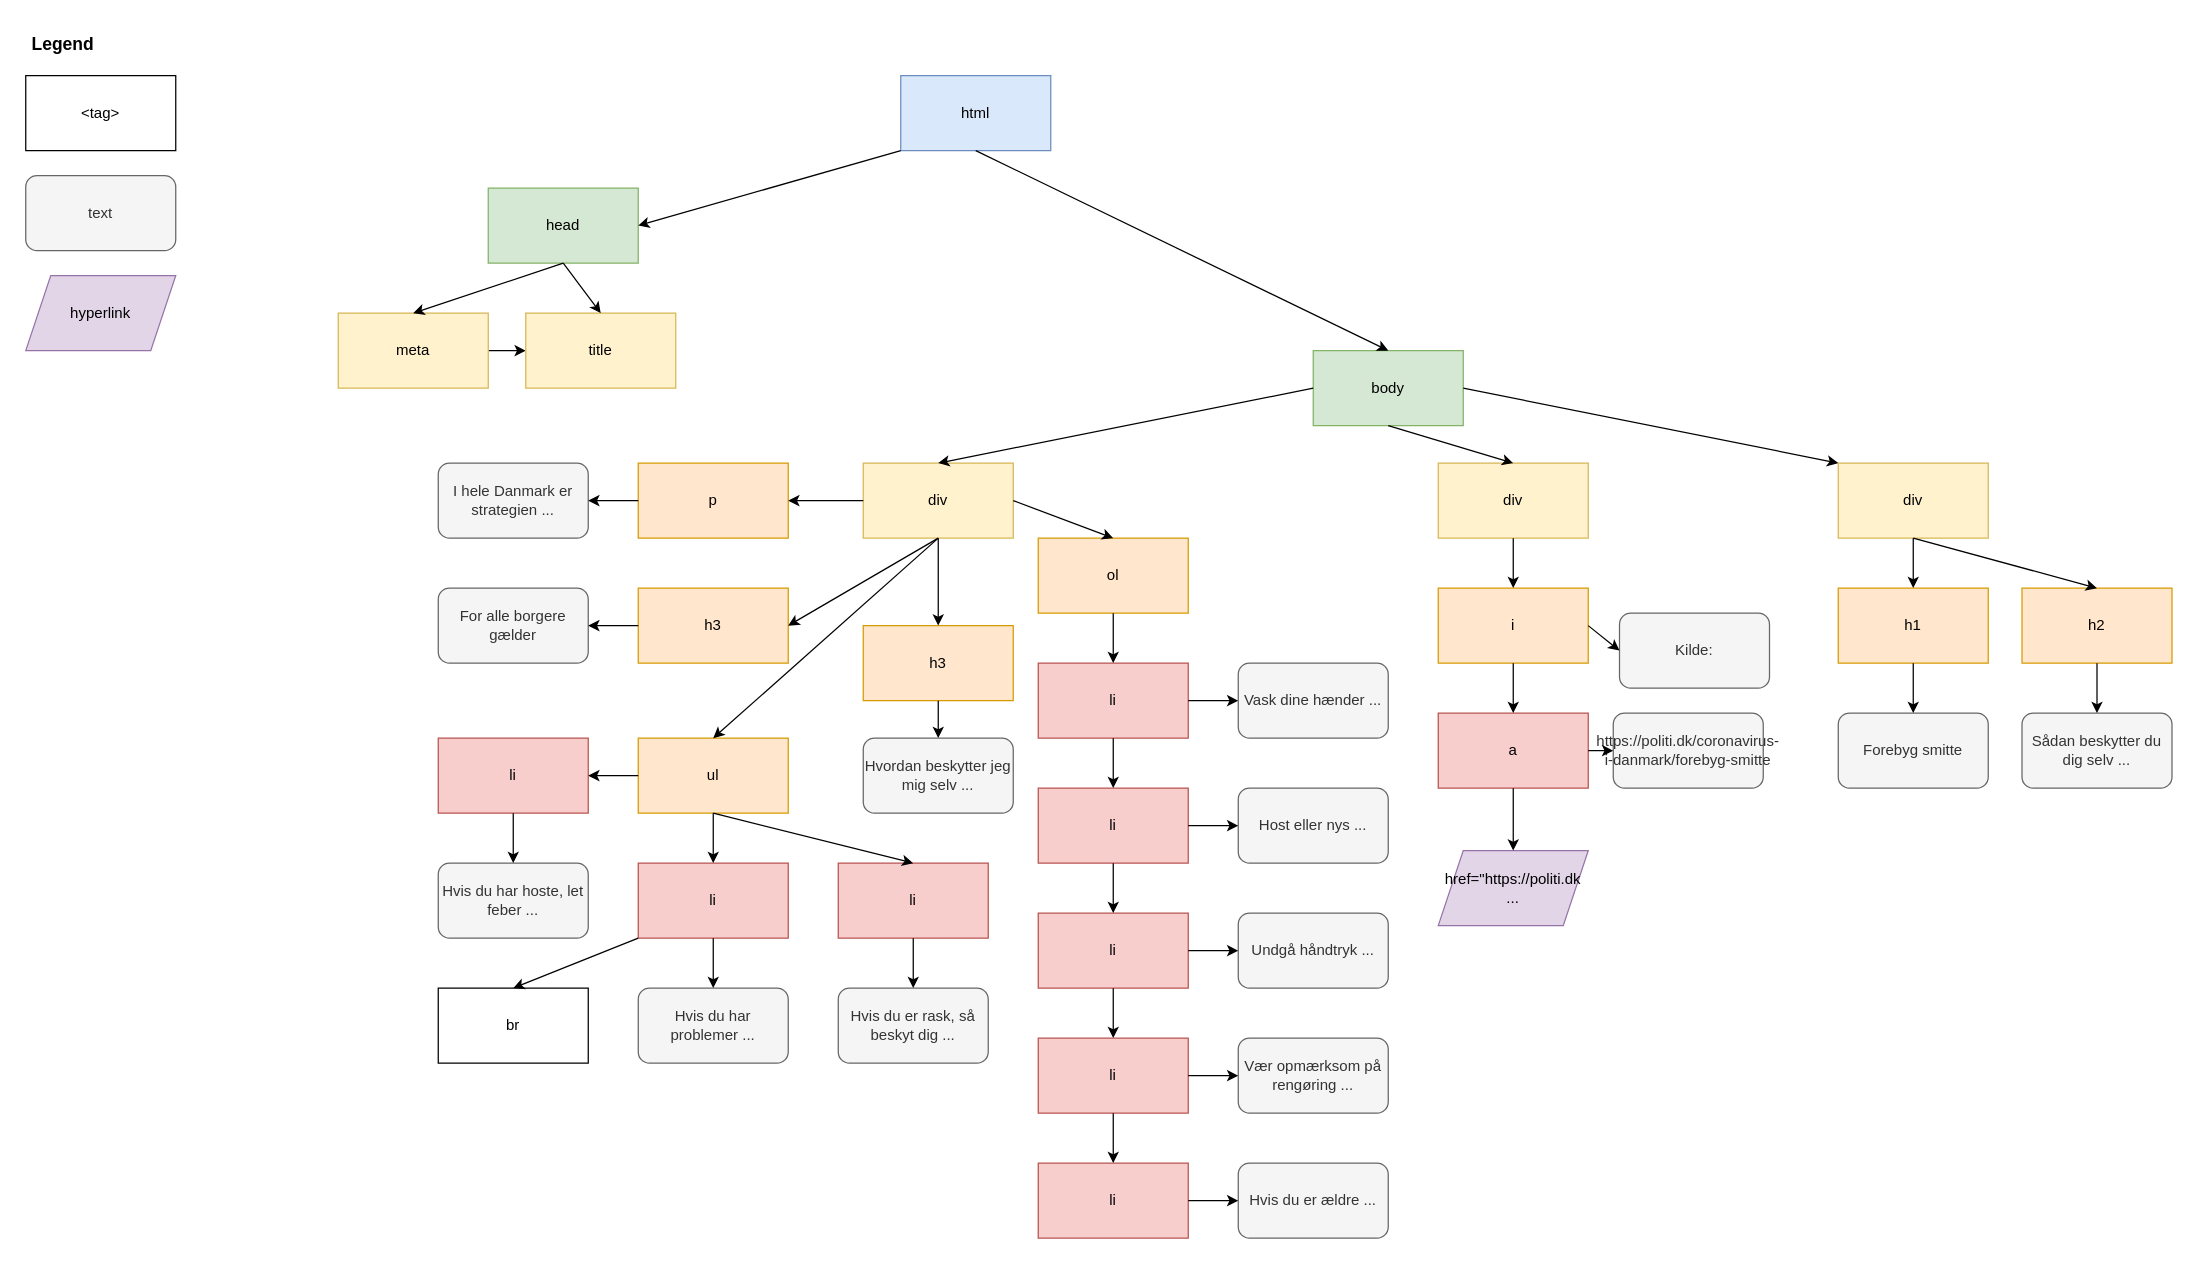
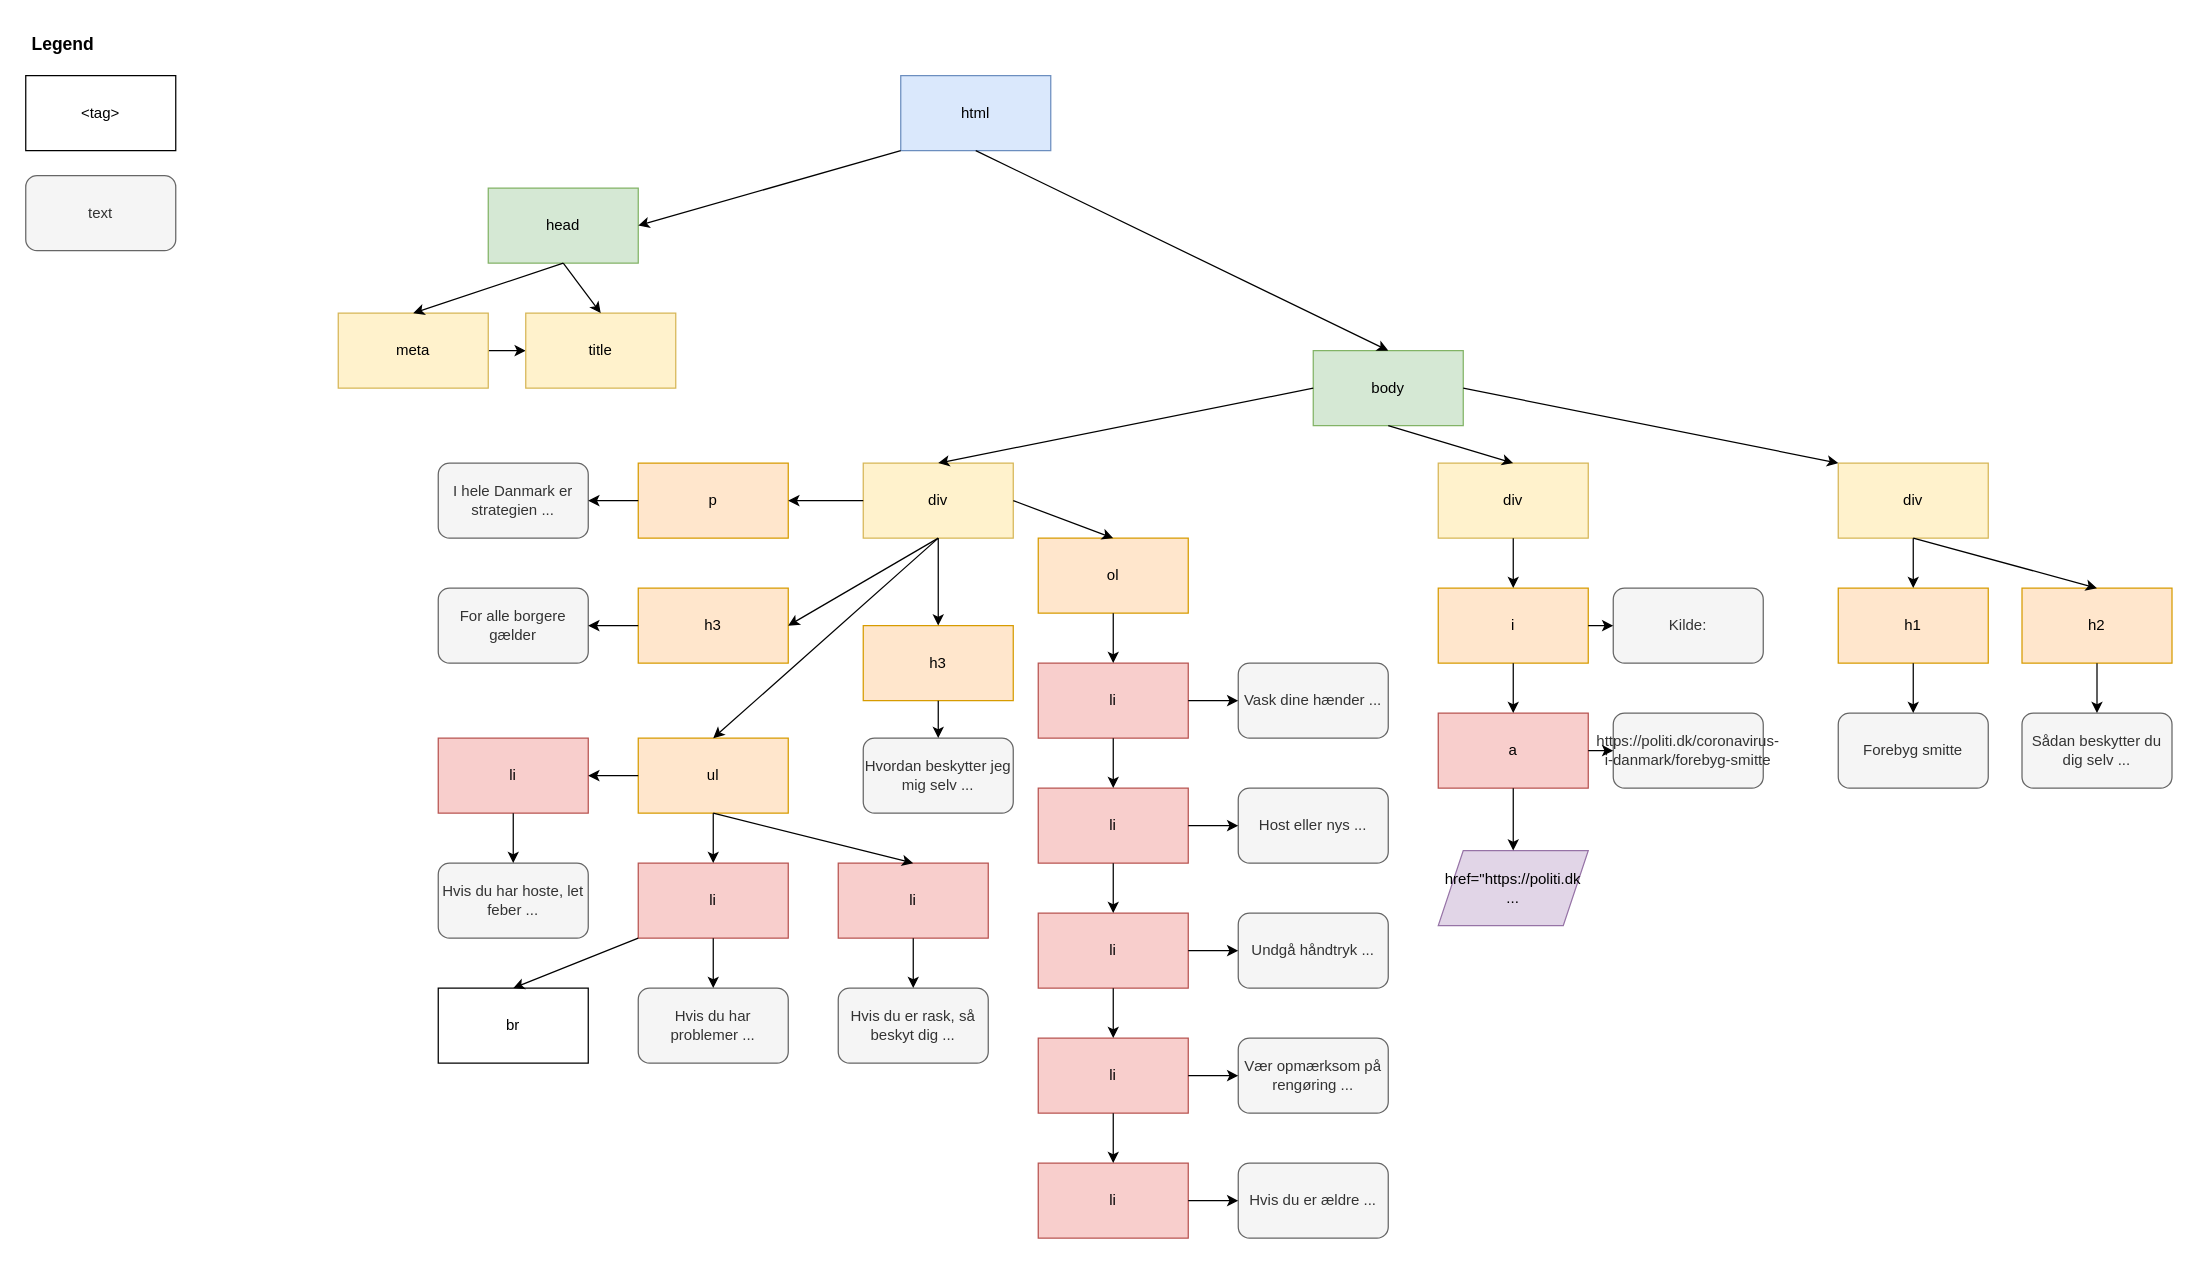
node "hyperlink": removed
node "Kilde:": moved (1694, 651) -> (1688, 626)
